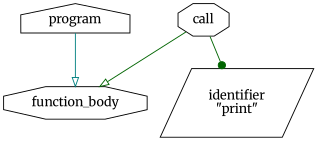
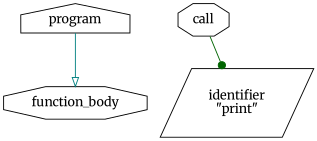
edge "call" -> "function_body": removed
